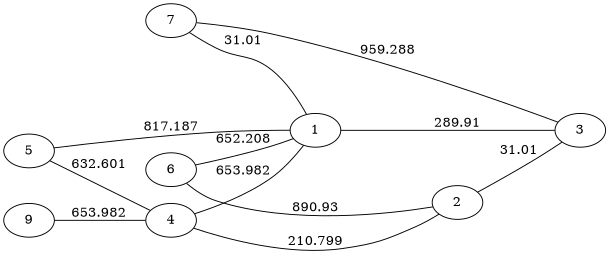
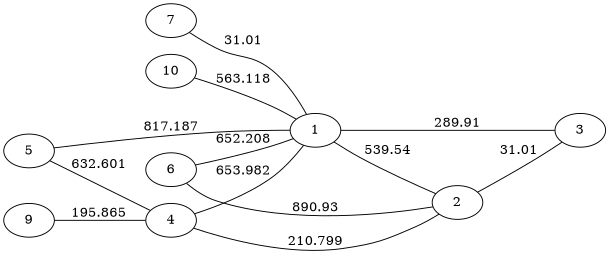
edge "7" -- "3": removed, label "959.288"
node "10": added
edge "1" -- "2": added, label "539.54"
edge "9" -- "4": label "653.982" -> "195.865"
